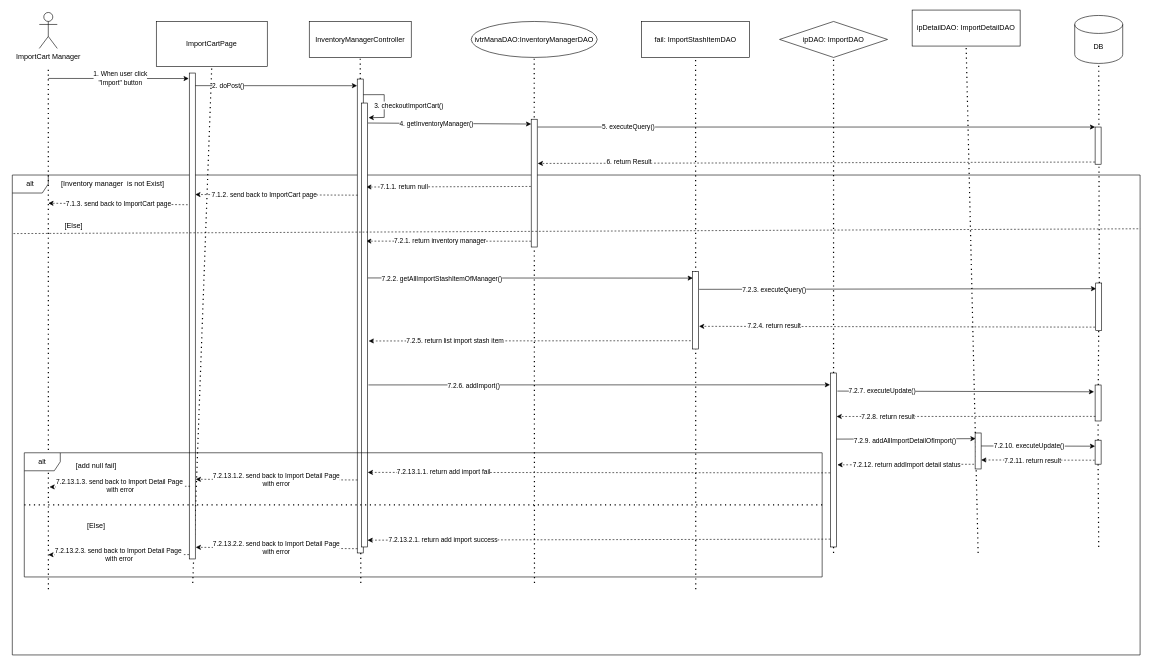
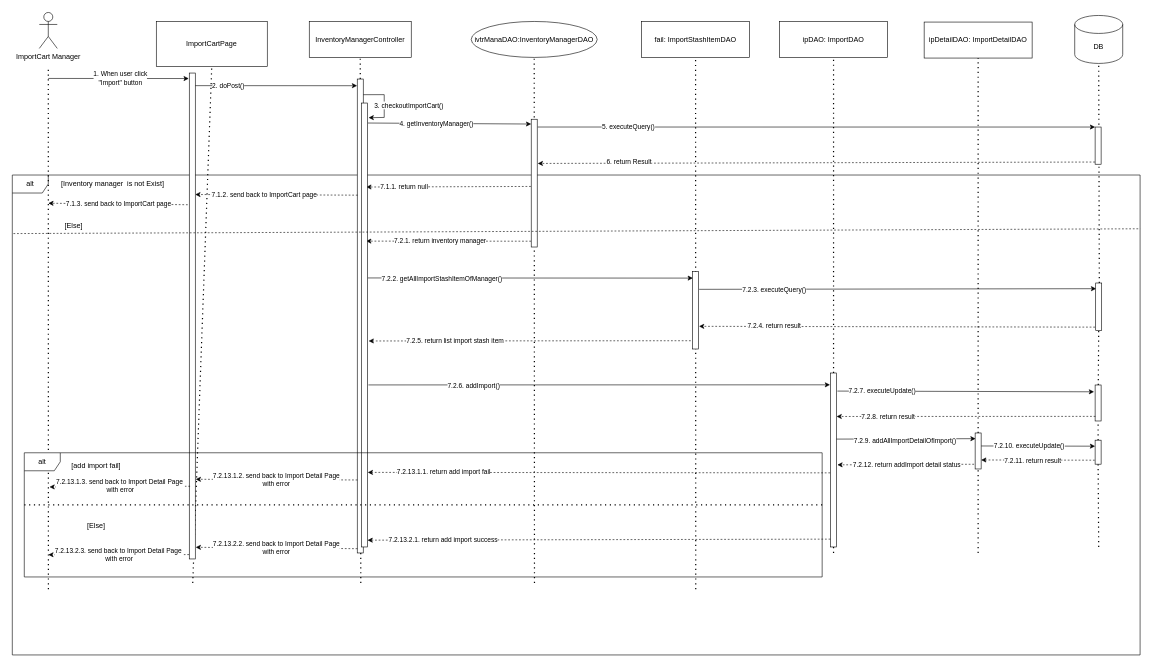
node "ipDetailDAO: ImportDetailDAO": moved (966, 28) -> (978, 40)
node "ipDAO: ImportDAO": shape diamond -> rectangle
node "[add null fail]": label "[add null fail]" -> "[add import fail]"
